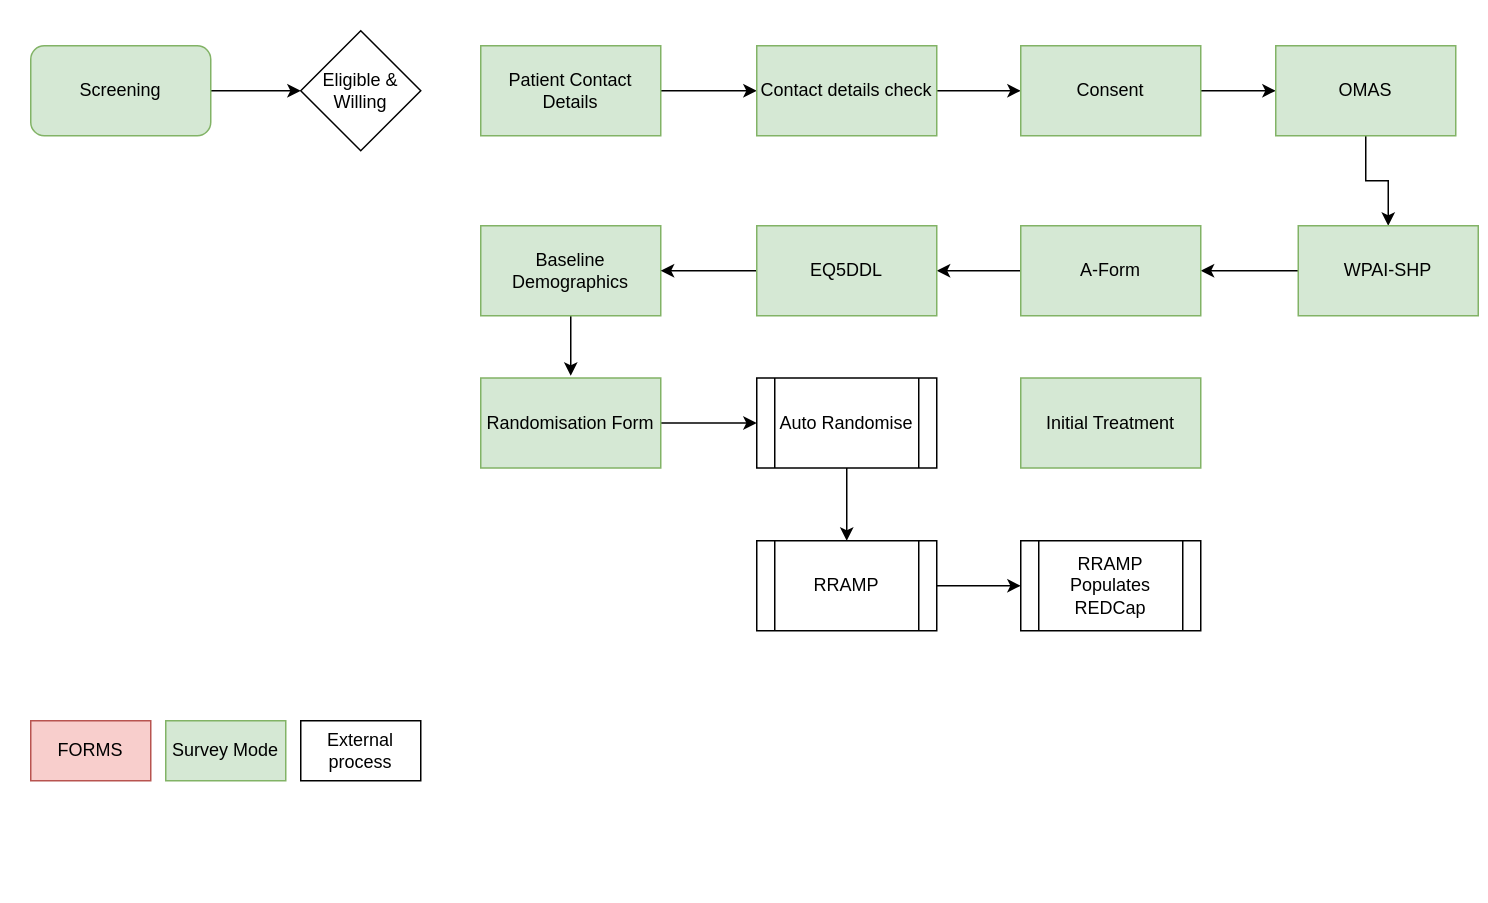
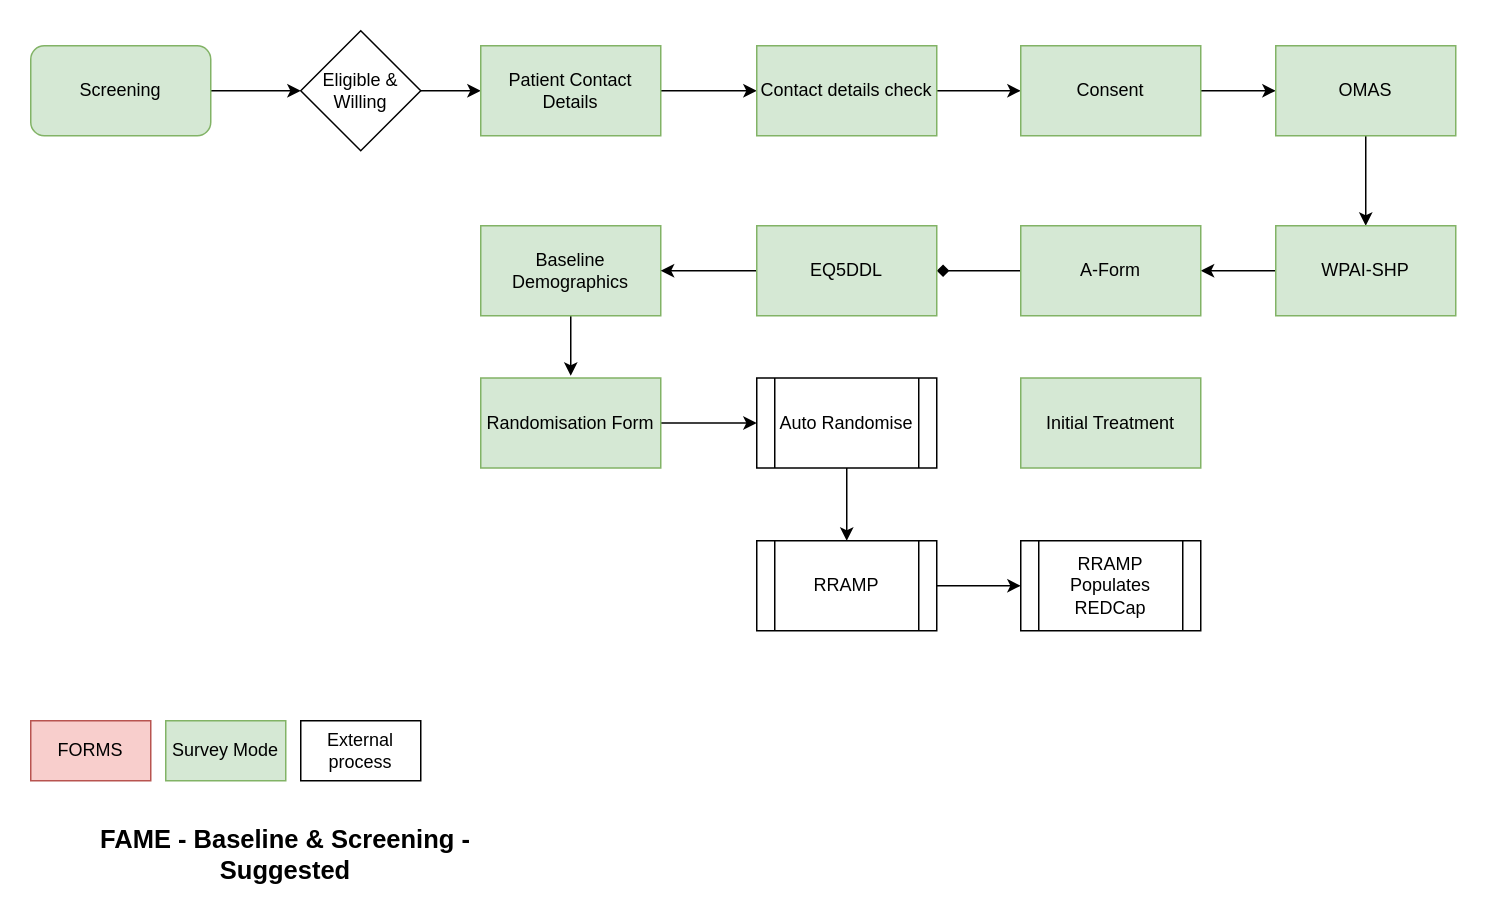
edge "Eligible & Willing" -> "Patient Contact Details": added
edge "A-Form" -> "EQ5DDL": arrowhead classic -> diamond
node "WPAI-SHP": moved (1388, 271) -> (1366, 271)
node "FAME - Baseline & Screening - Suggested": added
